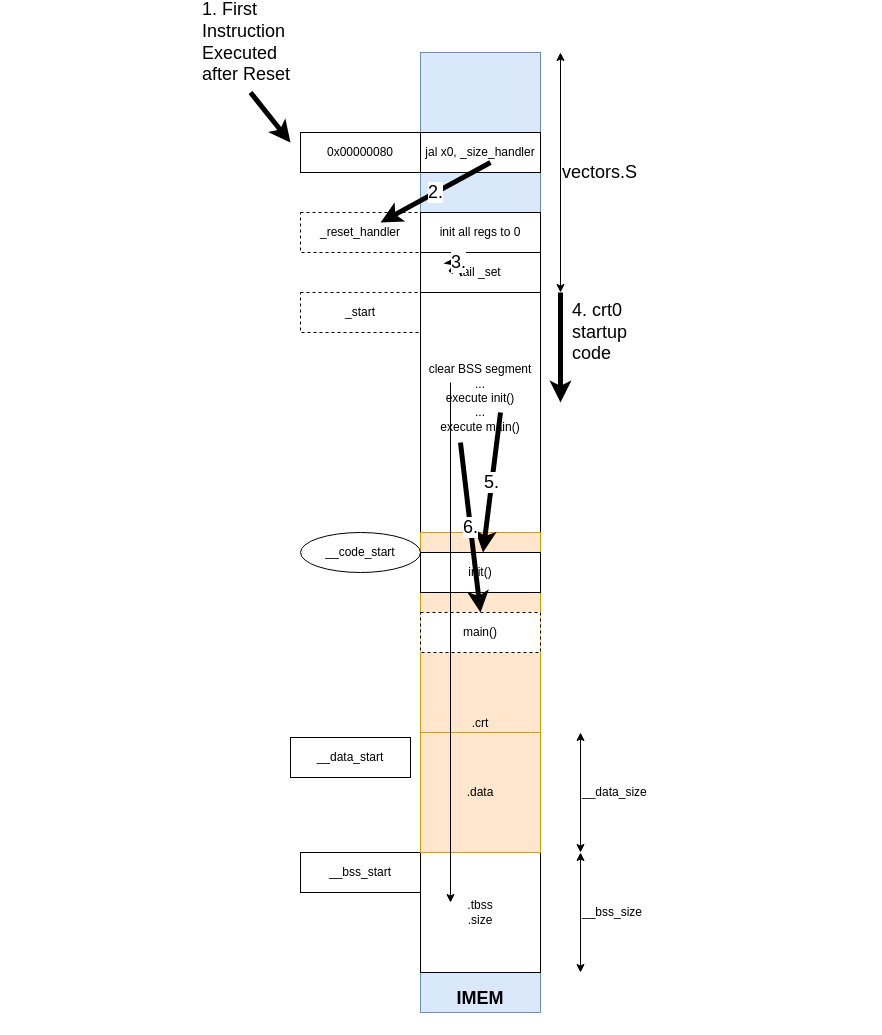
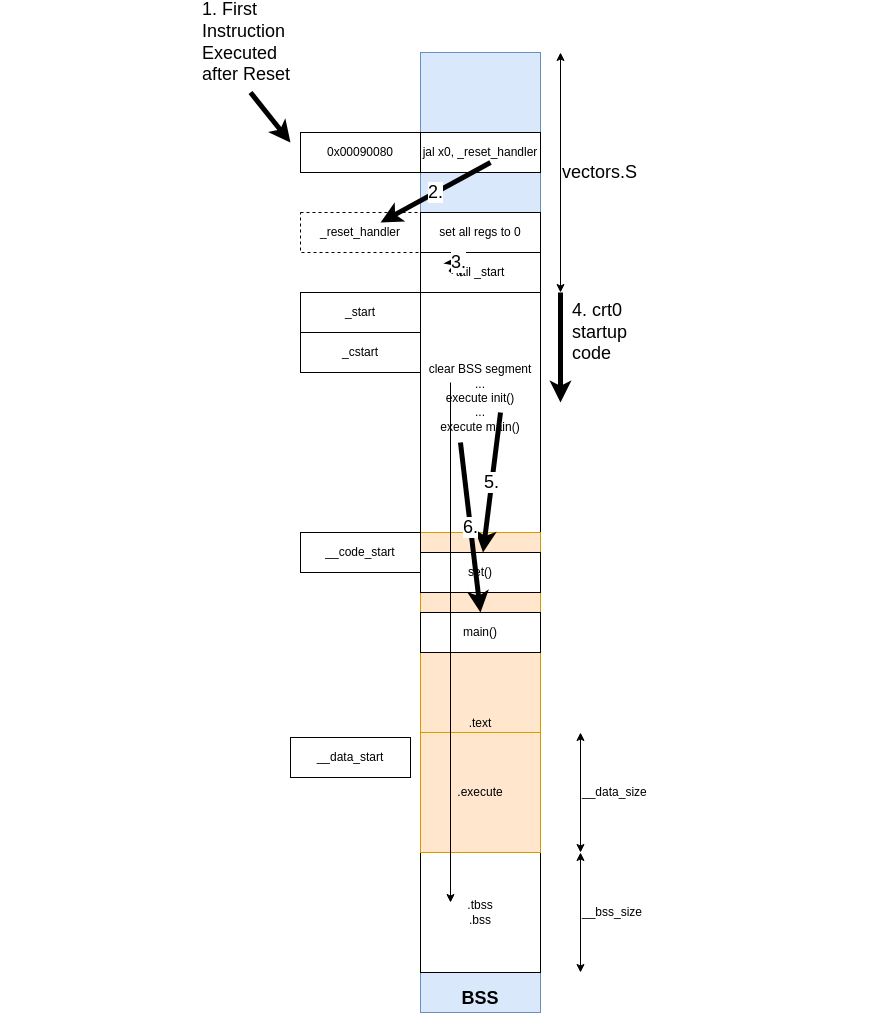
node "0x00000080": label "0x00000080" -> "0x00090080"
node "jal x0, _size_handler": label "jal x0, _size_handler" -> "jal x0, _reset_handler"
node "init all regs to 0": label "init all regs to 0" -> "set all regs to 0"
node "tail _set": label "tail _set" -> "tail _start"
node "_start": style dashed -> solid
node "_cstart": added
node "__code_start": shape ellipse -> rectangle
node "init()": label "init()" -> "set()"
node "main()": style dashed -> solid
node ".crt": label ".crt" -> ".text"
node ".data": label ".data" -> ".execute"
node "__bss_start": removed
node ".tbss .size": label ".tbss .size" -> ".tbss .bss"
node "IMEM": label "IMEM" -> "BSS"
